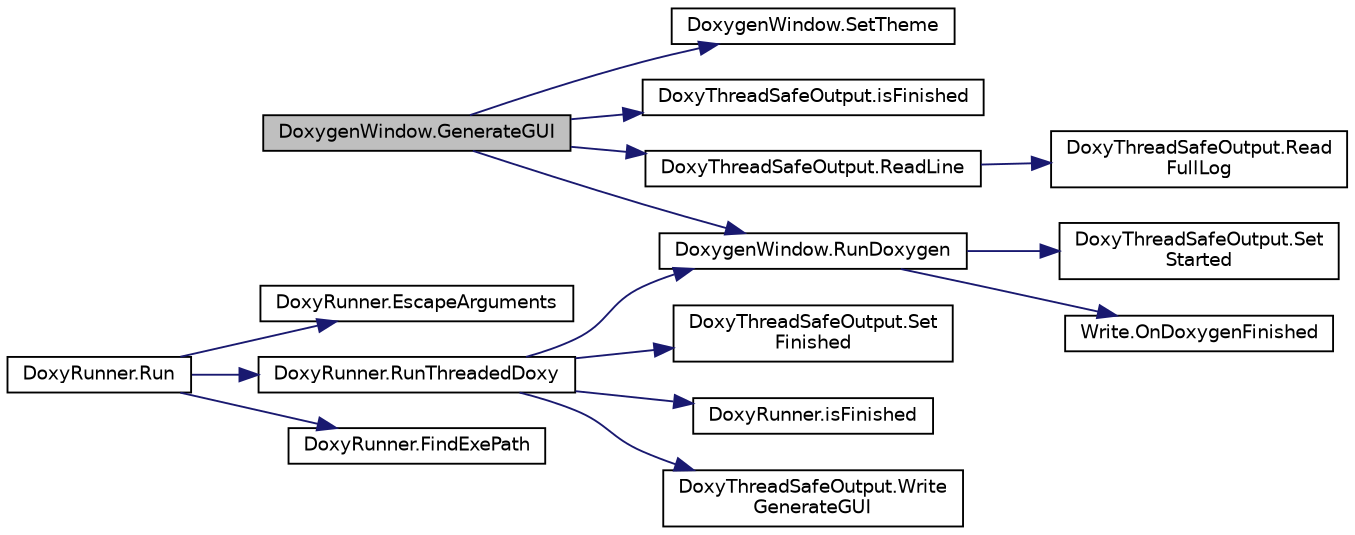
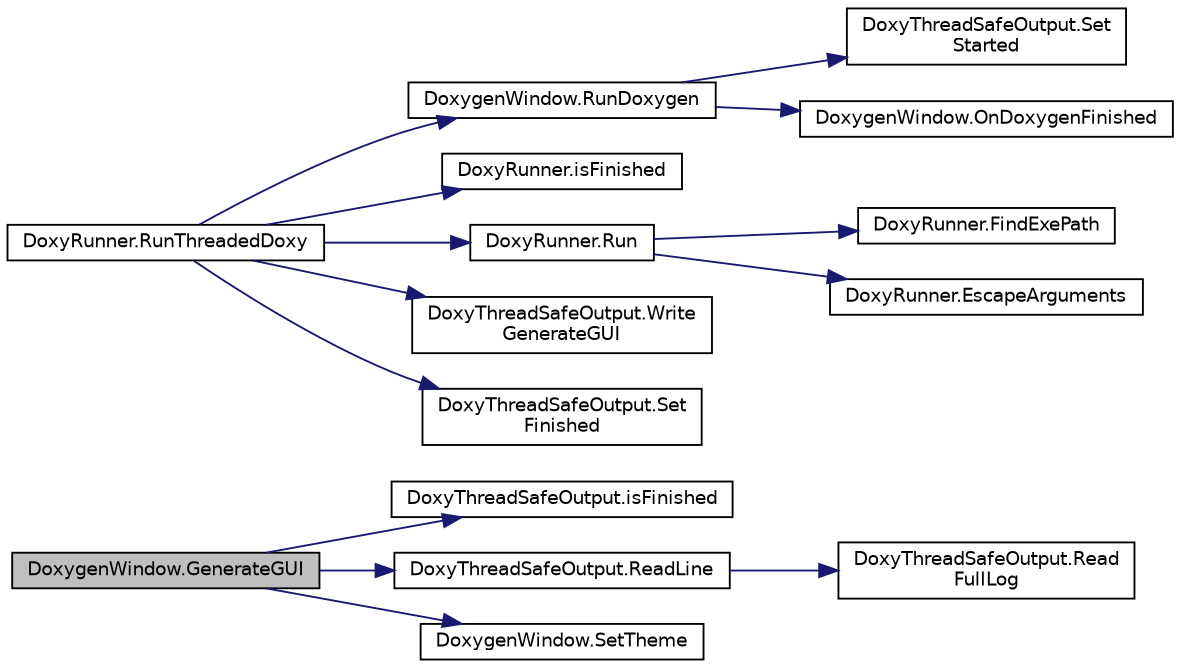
edge "DoxygenWindow.GenerateGUI" -> "DoxygenWindow.RunDoxygen": removed
node "Write.OnDoxygenFinished": label "Write.OnDoxygenFinished" -> "DoxygenWindow.OnDoxygenFinished"
edge "DoxyRunner.Run" -> "DoxyRunner.RunThreadedDoxy": reversed
